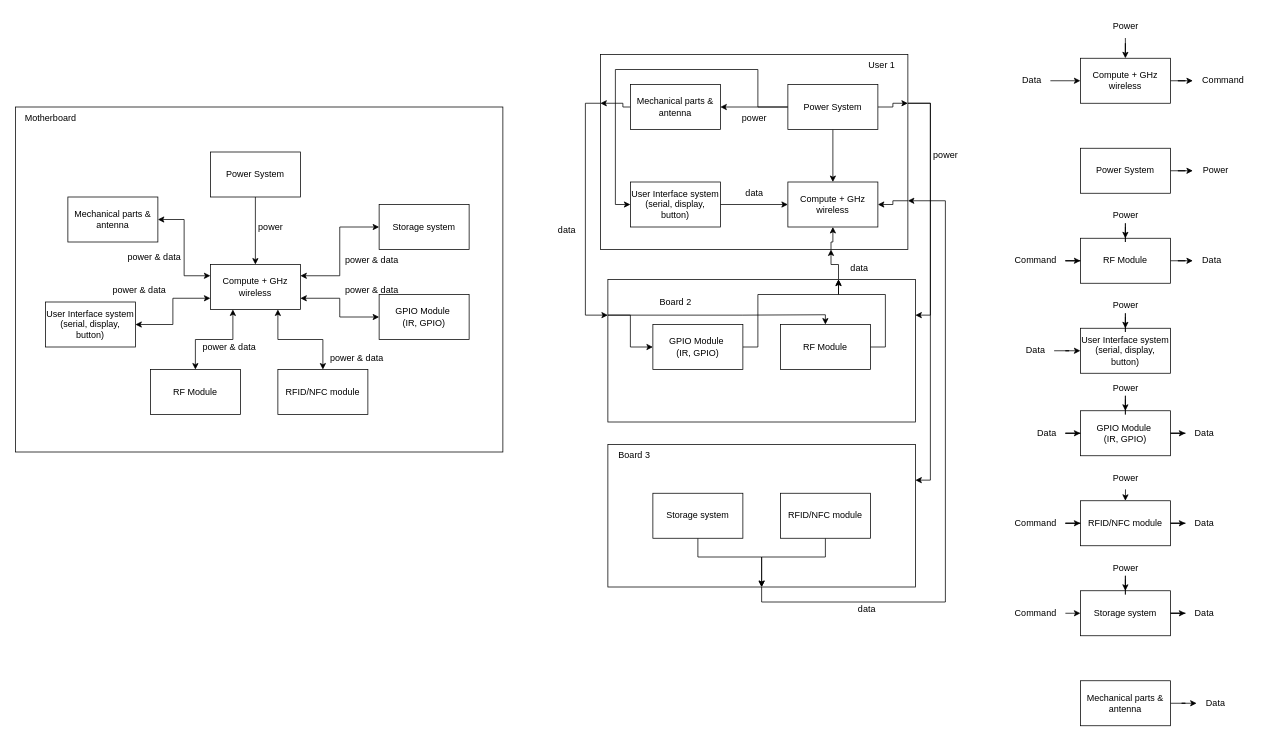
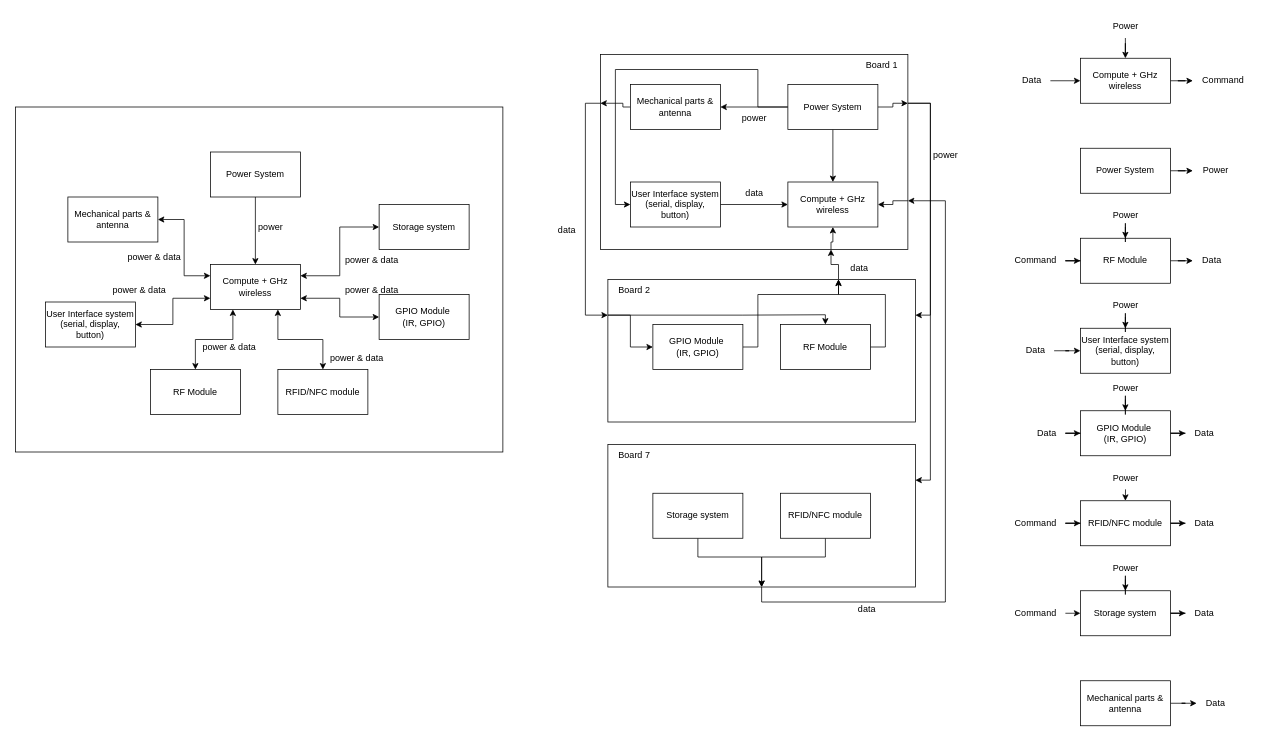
node "User 1": label "User 1" -> "Board 1"
node "Motherboard": removed
node "Board 2": moved (675, 302) -> (634, 291)
node "Board 3": label "Board 3" -> "Board 7"
